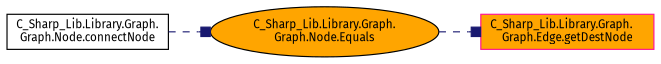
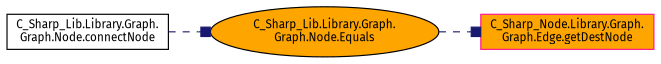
node "C_Sharp_Lib.Library.Graph. Graph.Edge.getDestNode": label "C_Sharp_Lib.Library.Graph. Graph.Edge.getDestNode" -> "C_Sharp_Node.Library.Graph. Graph.Edge.getDestNode"
